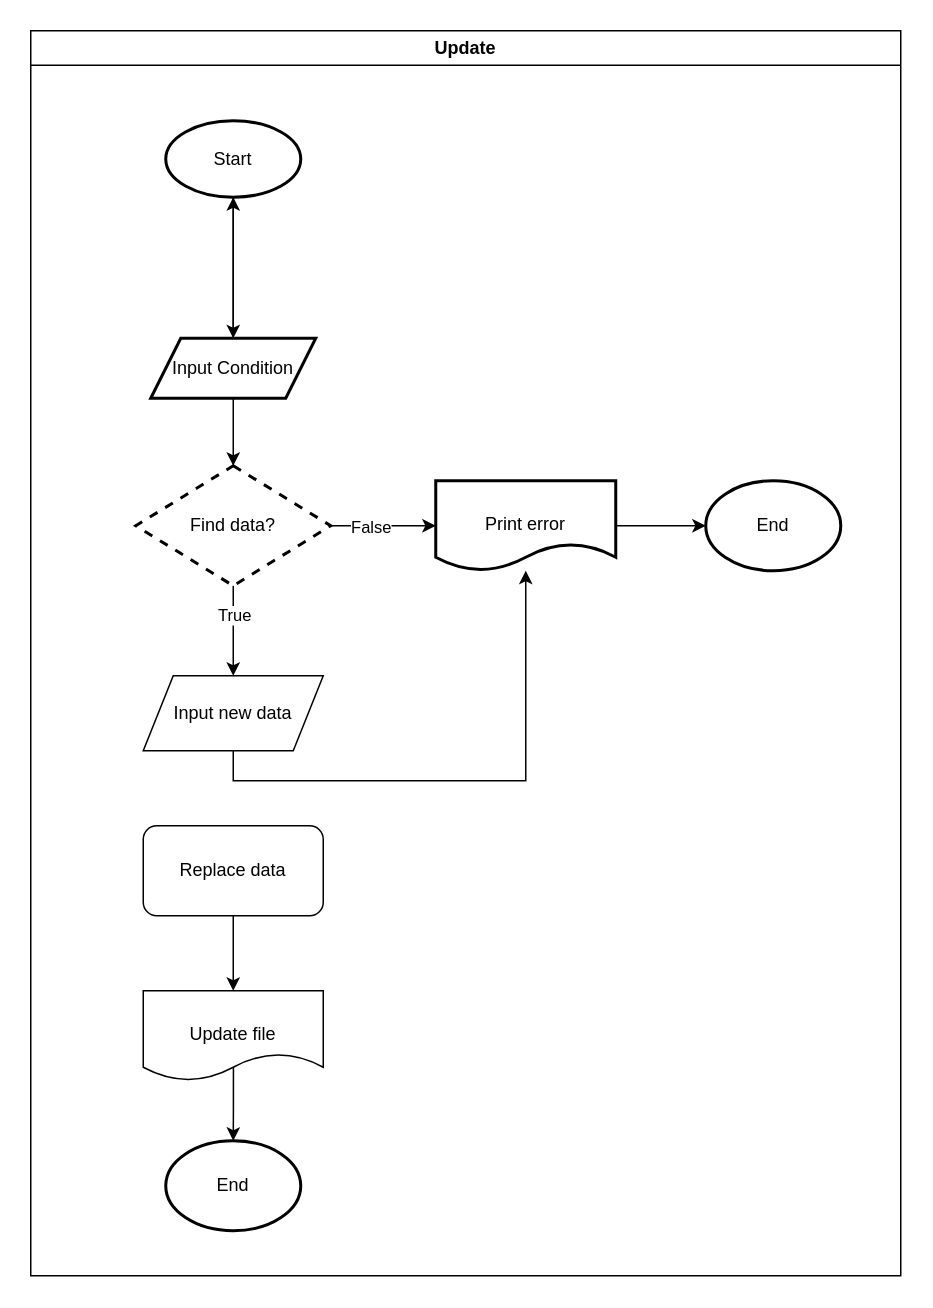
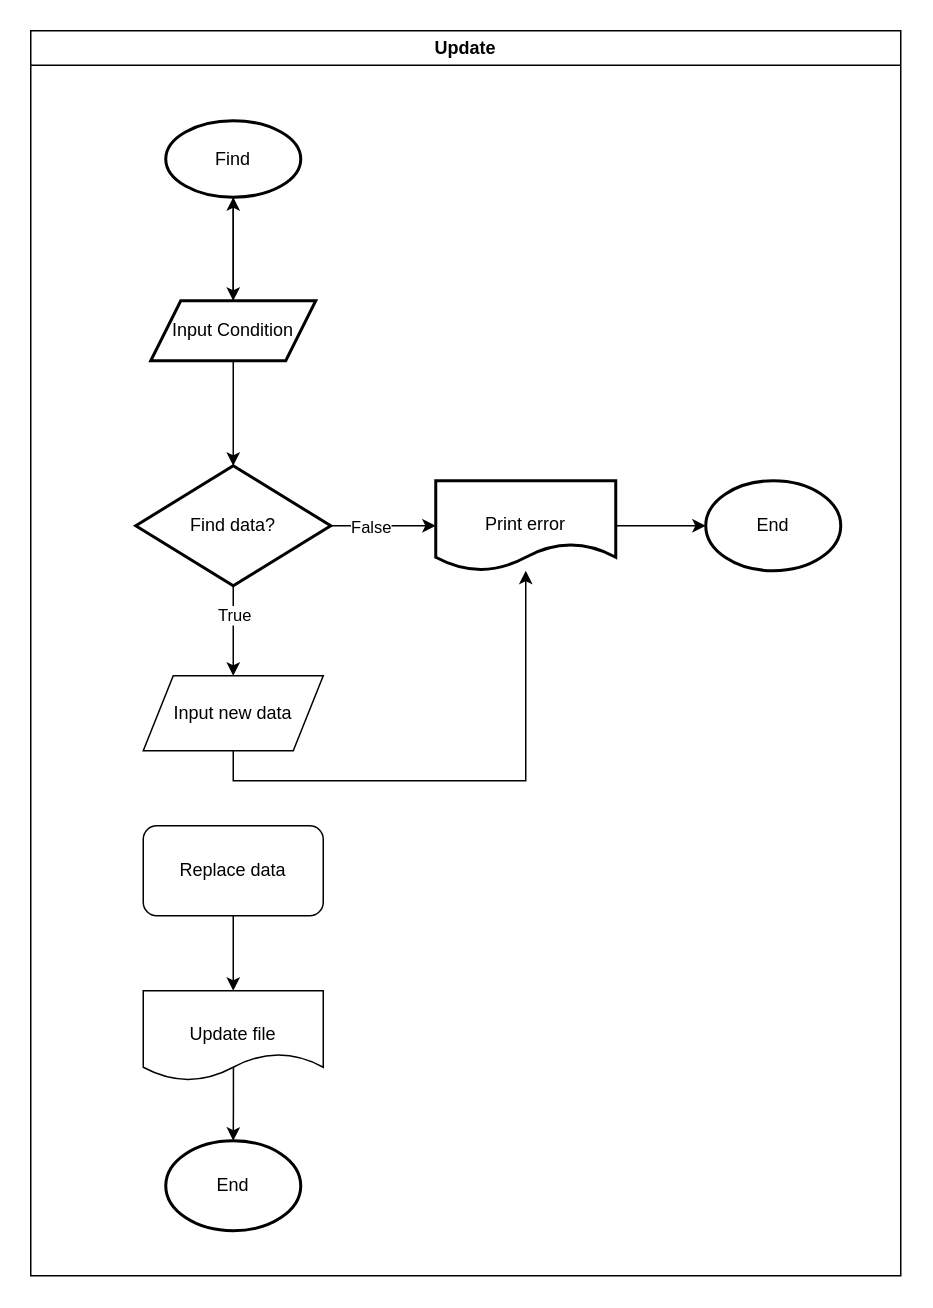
node "Start": label "Start" -> "Find"
node "Input Condition": moved (233, 368) -> (233, 331)
node "Find data?": style dashed -> solid
